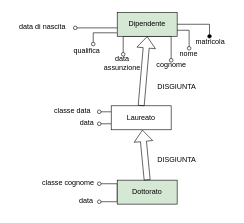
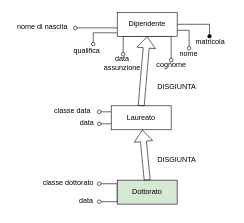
node "Dipendente": fillcolor #d5e8d4 -> #ffffff
node "data di nascita": label "data di nascita" -> "nome di nascita"
node "classe cognome": label "classe cognome" -> "classe dottorato"
